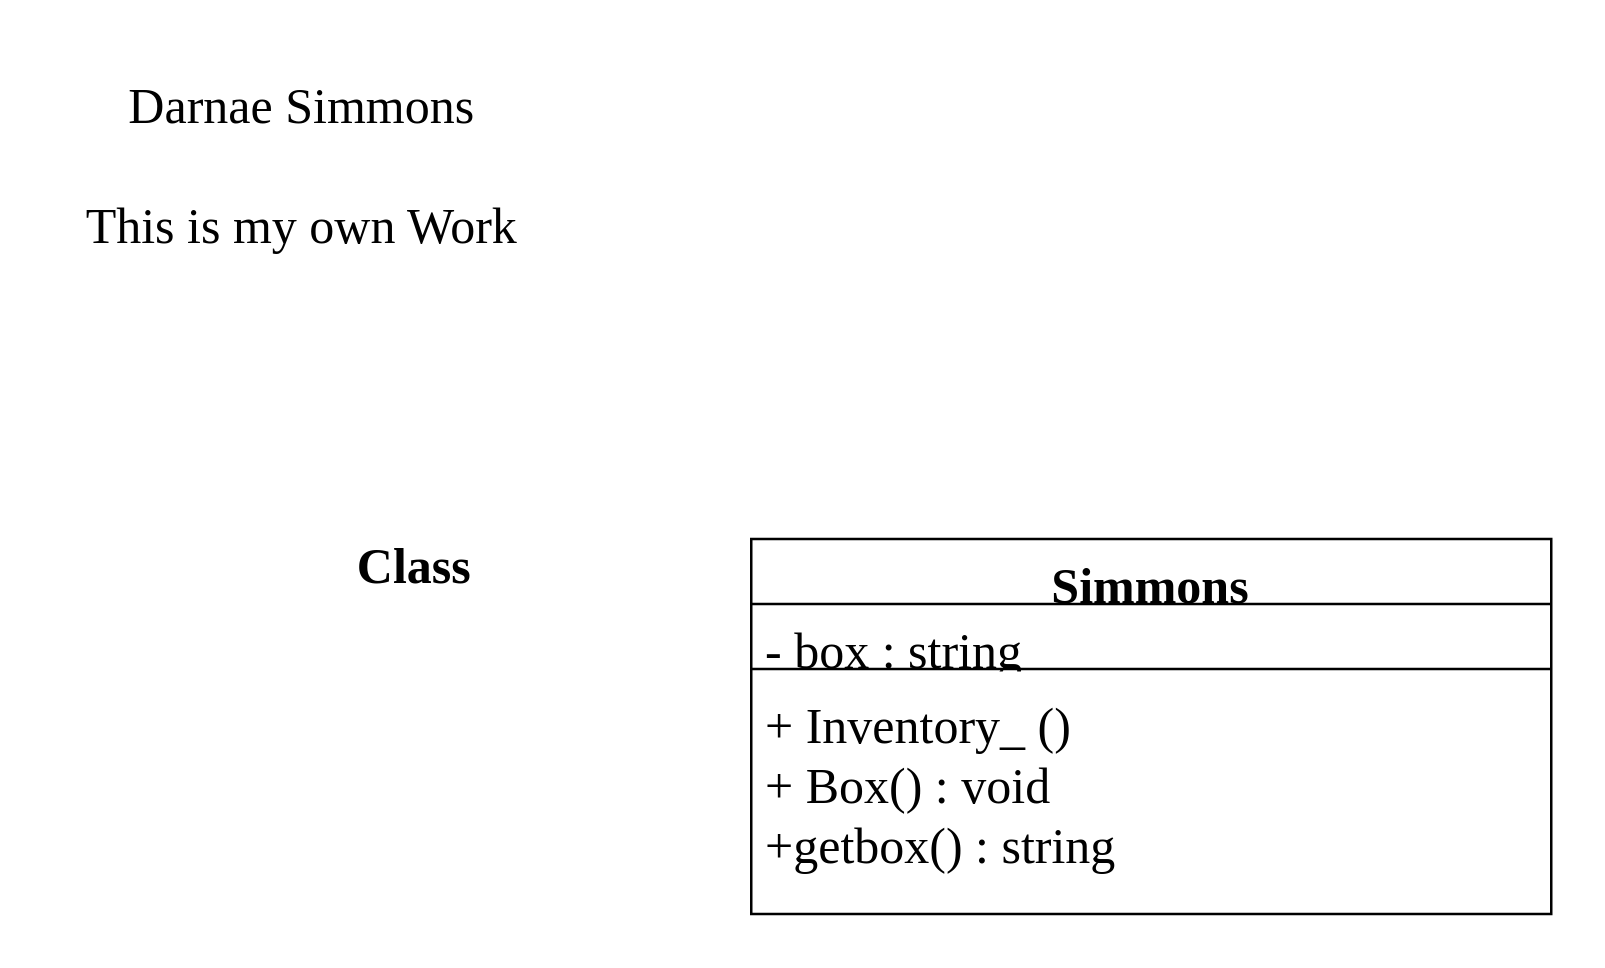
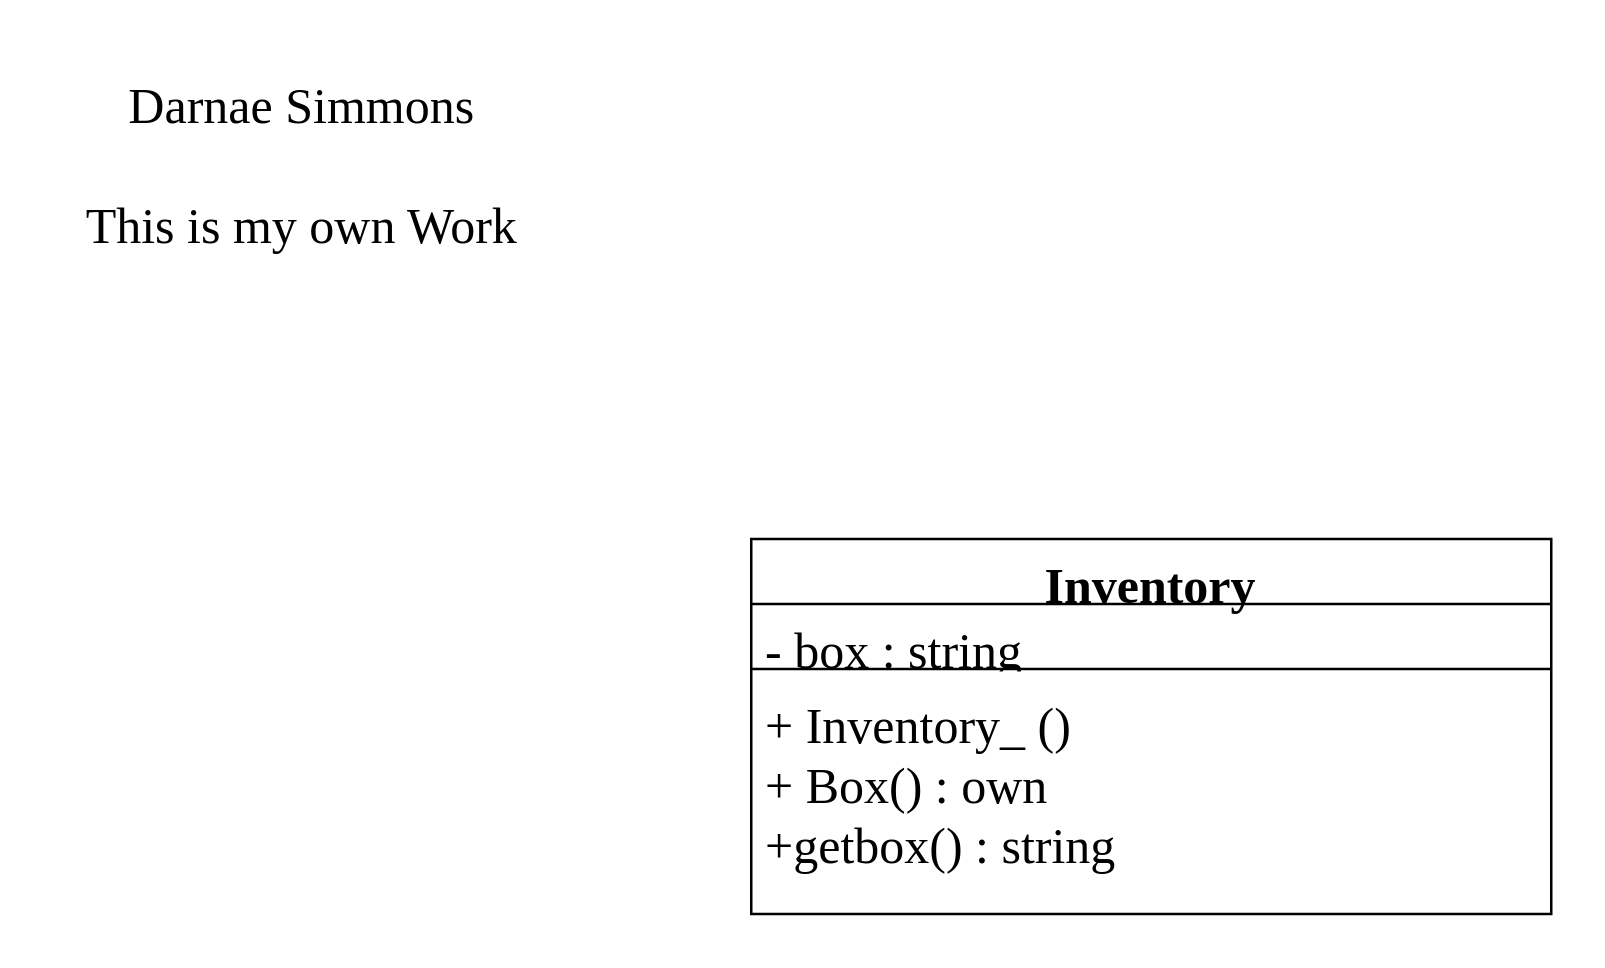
node "Class": removed
node "Simmons": label "Simmons" -> "Inventory"
node "+ Inventory_ () + Box() : void +getbox() : string": label "+ Inventory_ () + Box() : void +getbox() : string" -> "+ Inventory_ () + Box() : own +getbox() : string"
